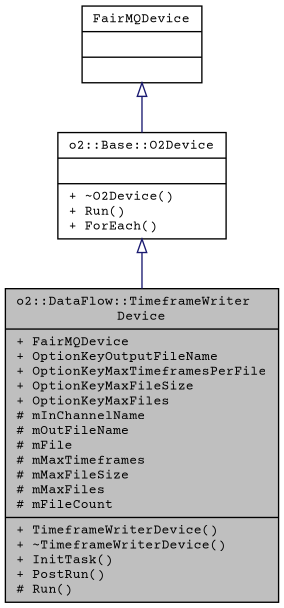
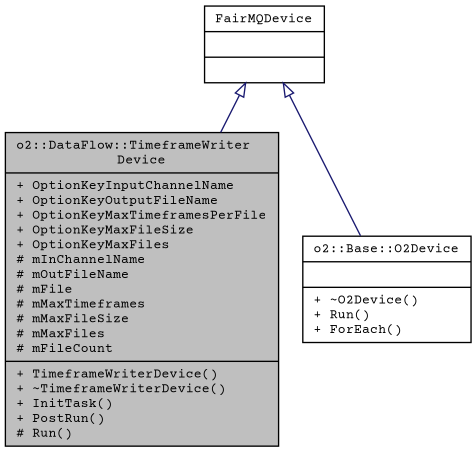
edge "o2::DataFlow::TimeframeWriter" -> "o2::Base::O2Device": now "o2::DataFlow::TimeframeWriter" -> "FairMQDevice"
node "o2::DataFlow::TimeframeWriter": text "+ FairMQDevice" -> "+ OptionKeyInputChannelName"
